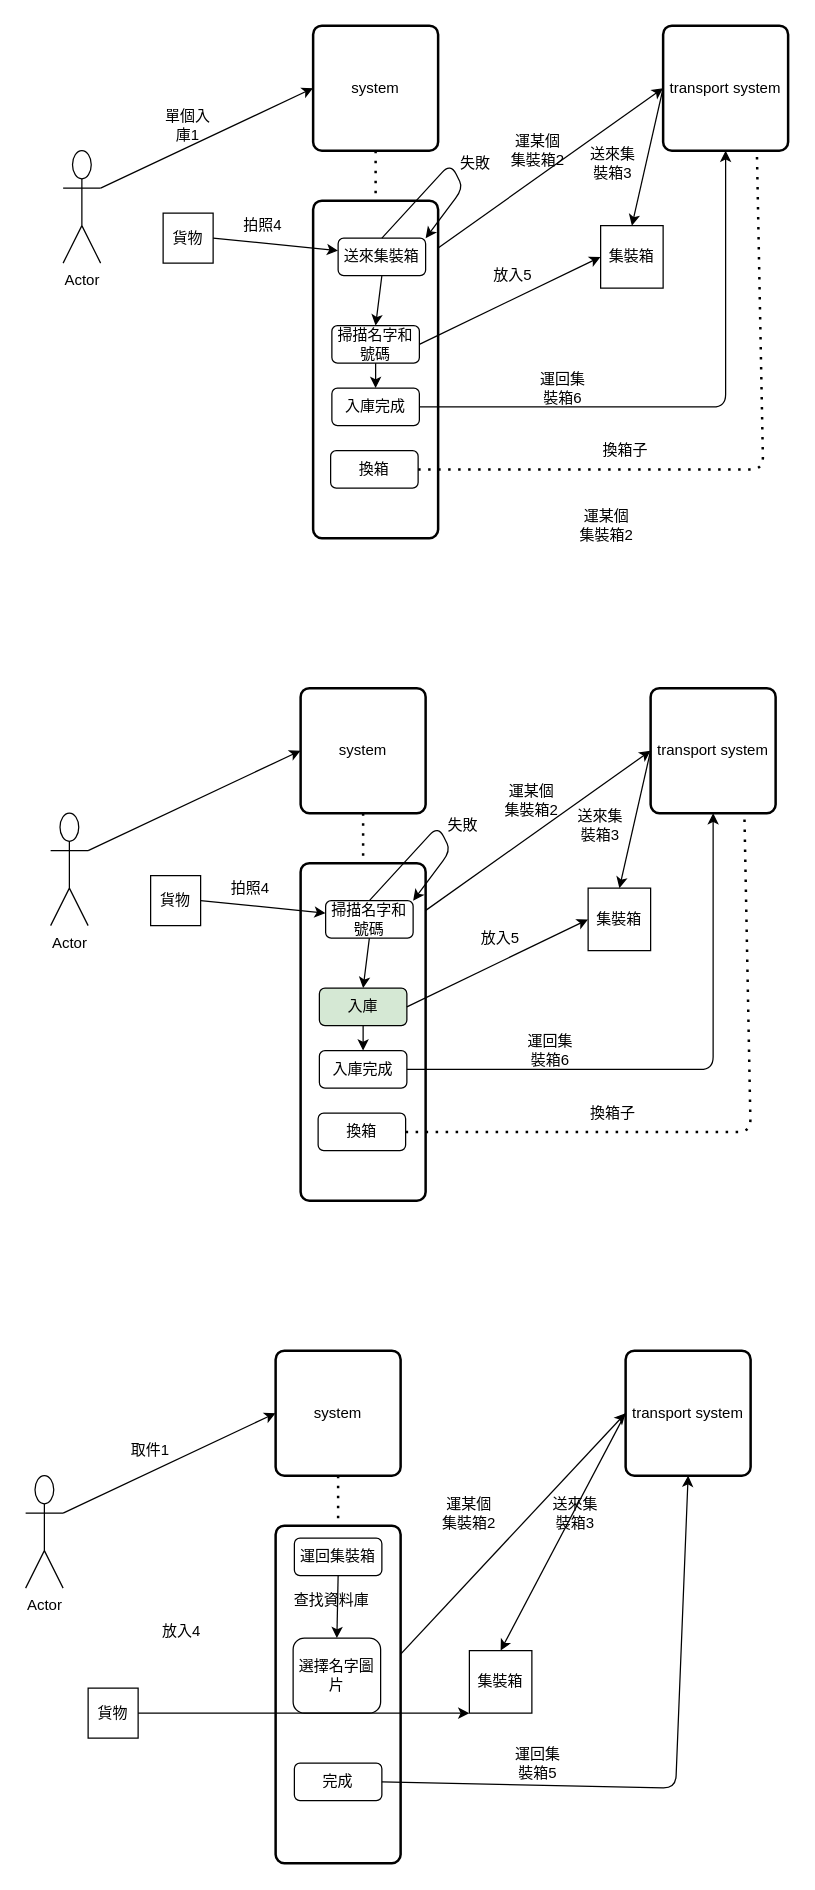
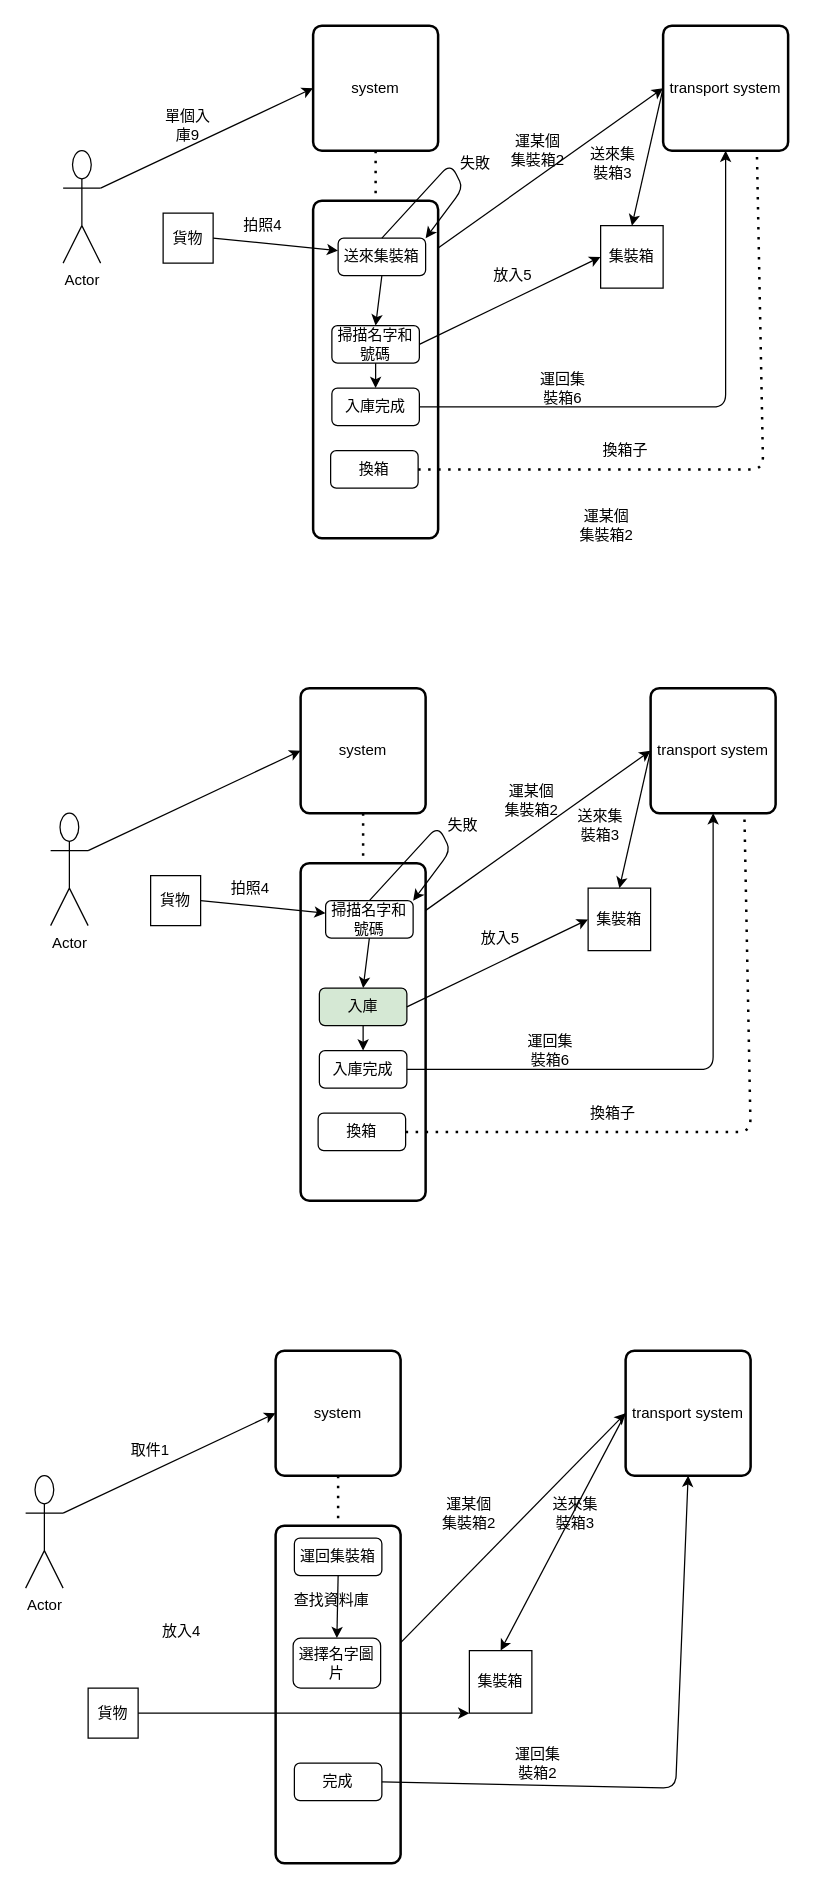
node "單個入庫1": label "單個入庫1" -> "單個入庫9"
node "選擇名字圖片": size 88x75 -> 88x50
node "運回集裝箱5": label "運回集裝箱5" -> "運回集裝箱2"
